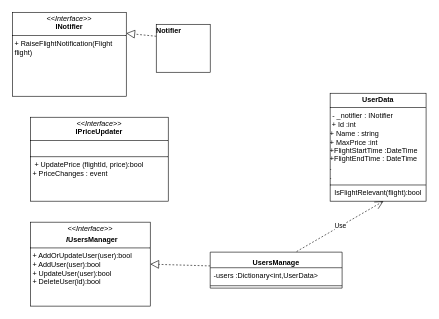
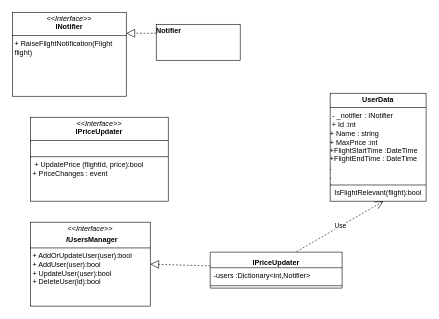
node "Notifier": size 54x48 -> 84x36
node "UsersManage": label "UsersManage" -> "IPriceUpdater"
node "-users :Dictionary<int,UserData>": label "-users :Dictionary<int,UserData>" -> "-users :Dictionary<int,Notifier>"
